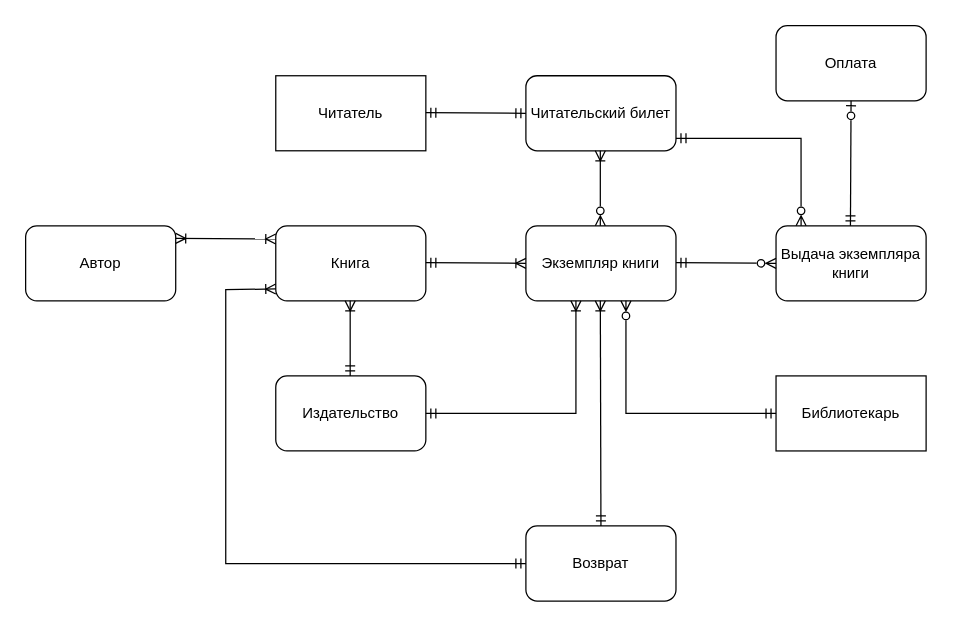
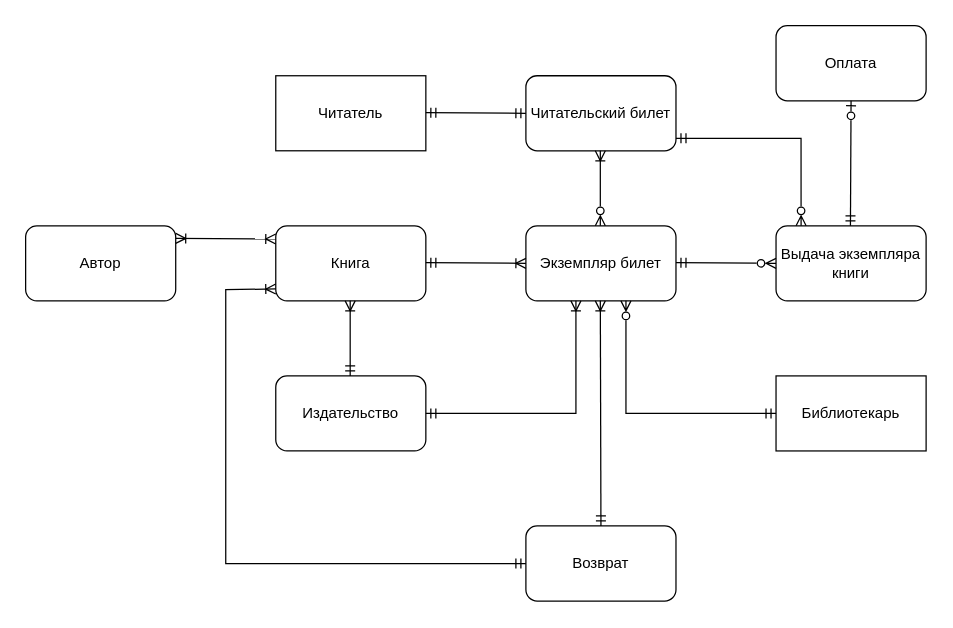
node "Экземпляр книги": label "Экземпляр книги" -> "Экземпляр билет"
